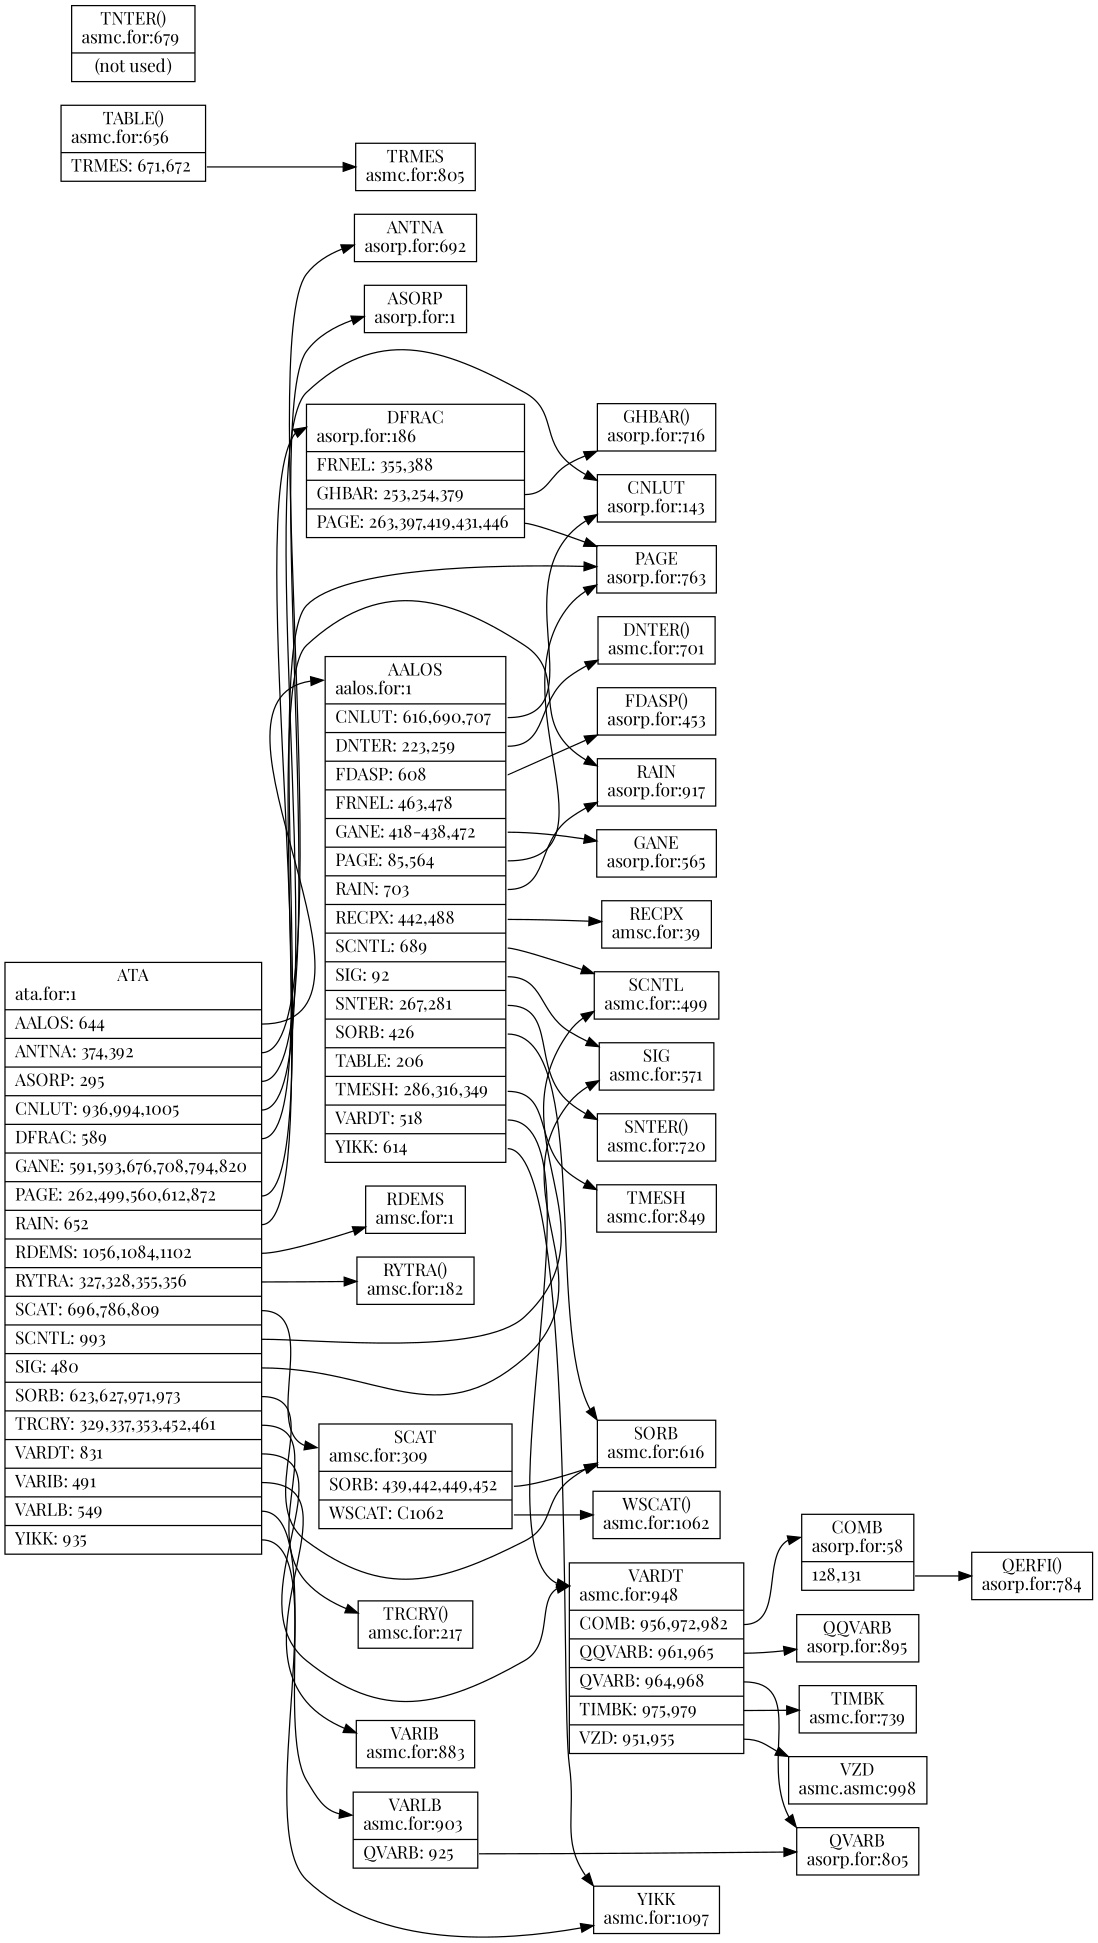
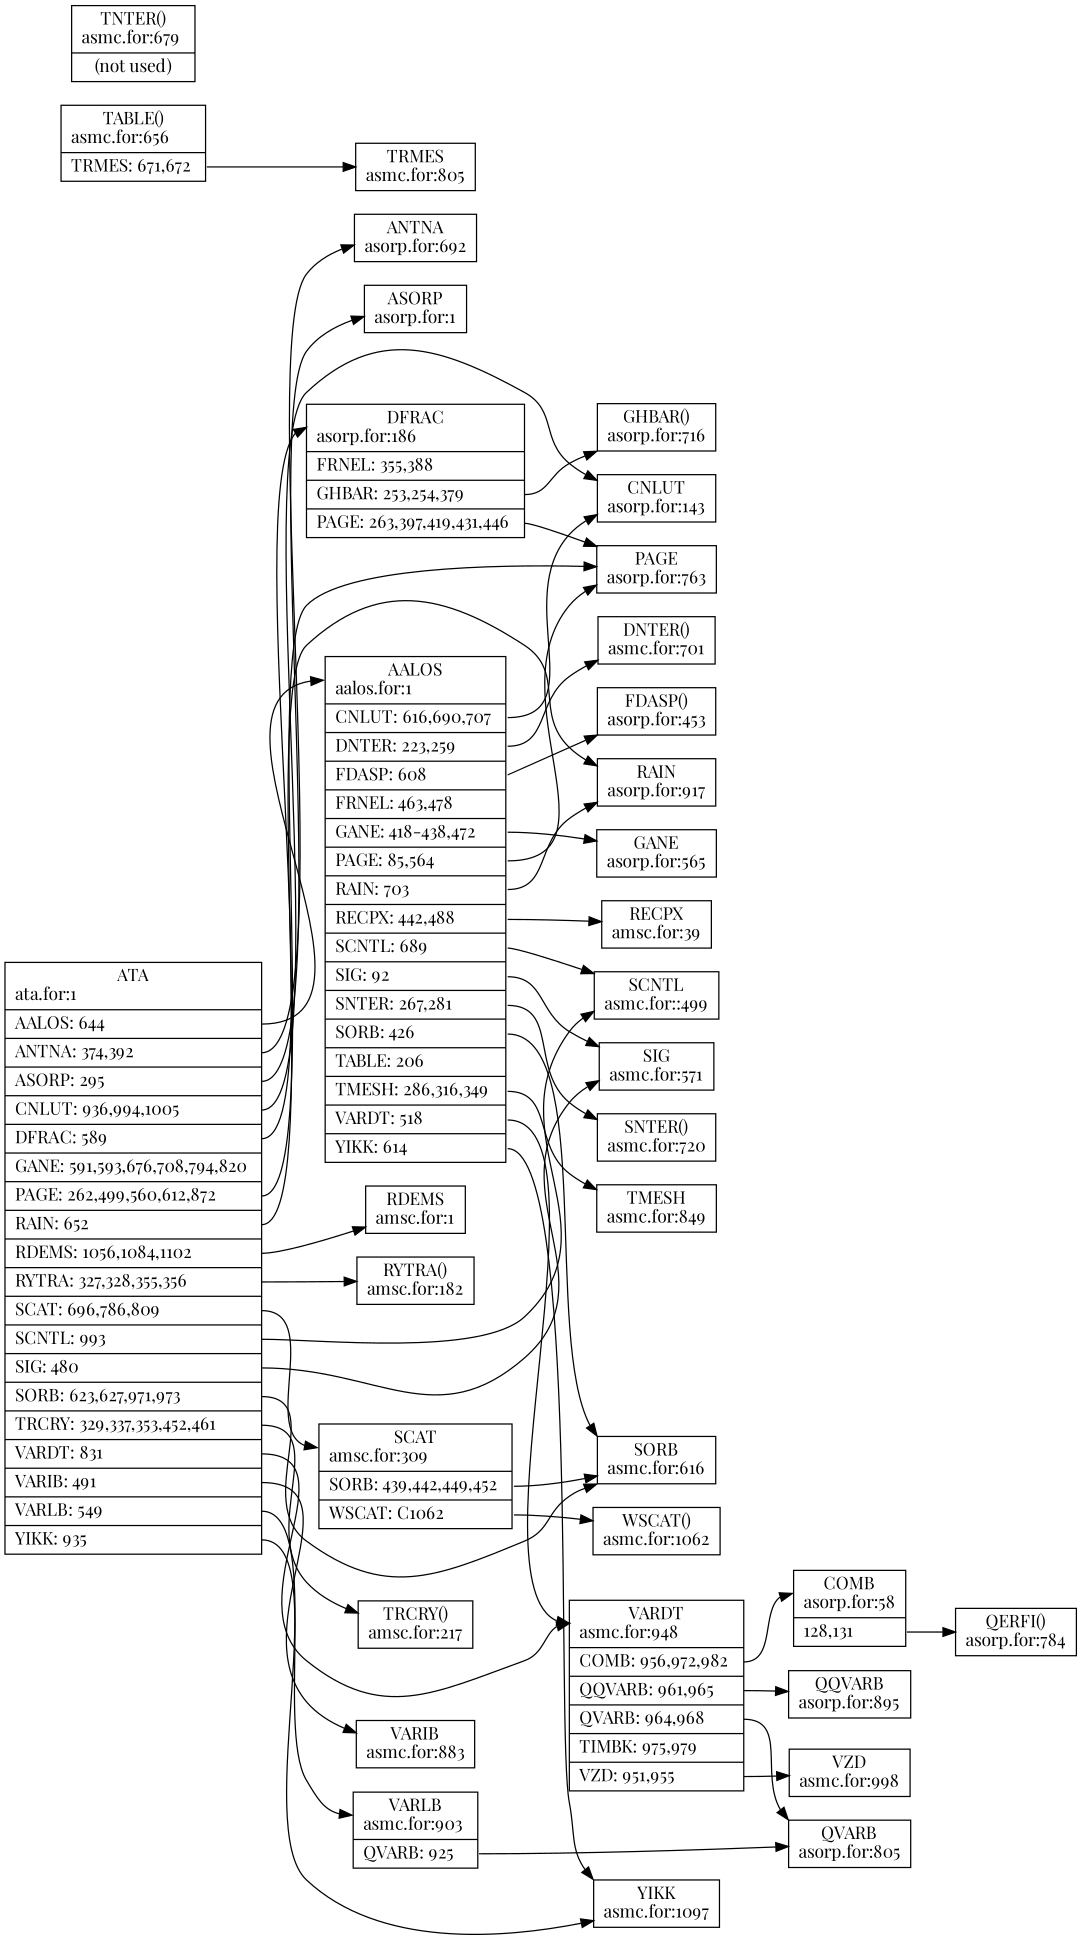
node "TIMBK asmc.for:739": removed
node "VZD asmc.asmc:998": label "VZD asmc.asmc:998" -> "VZD asmc.for:998"
